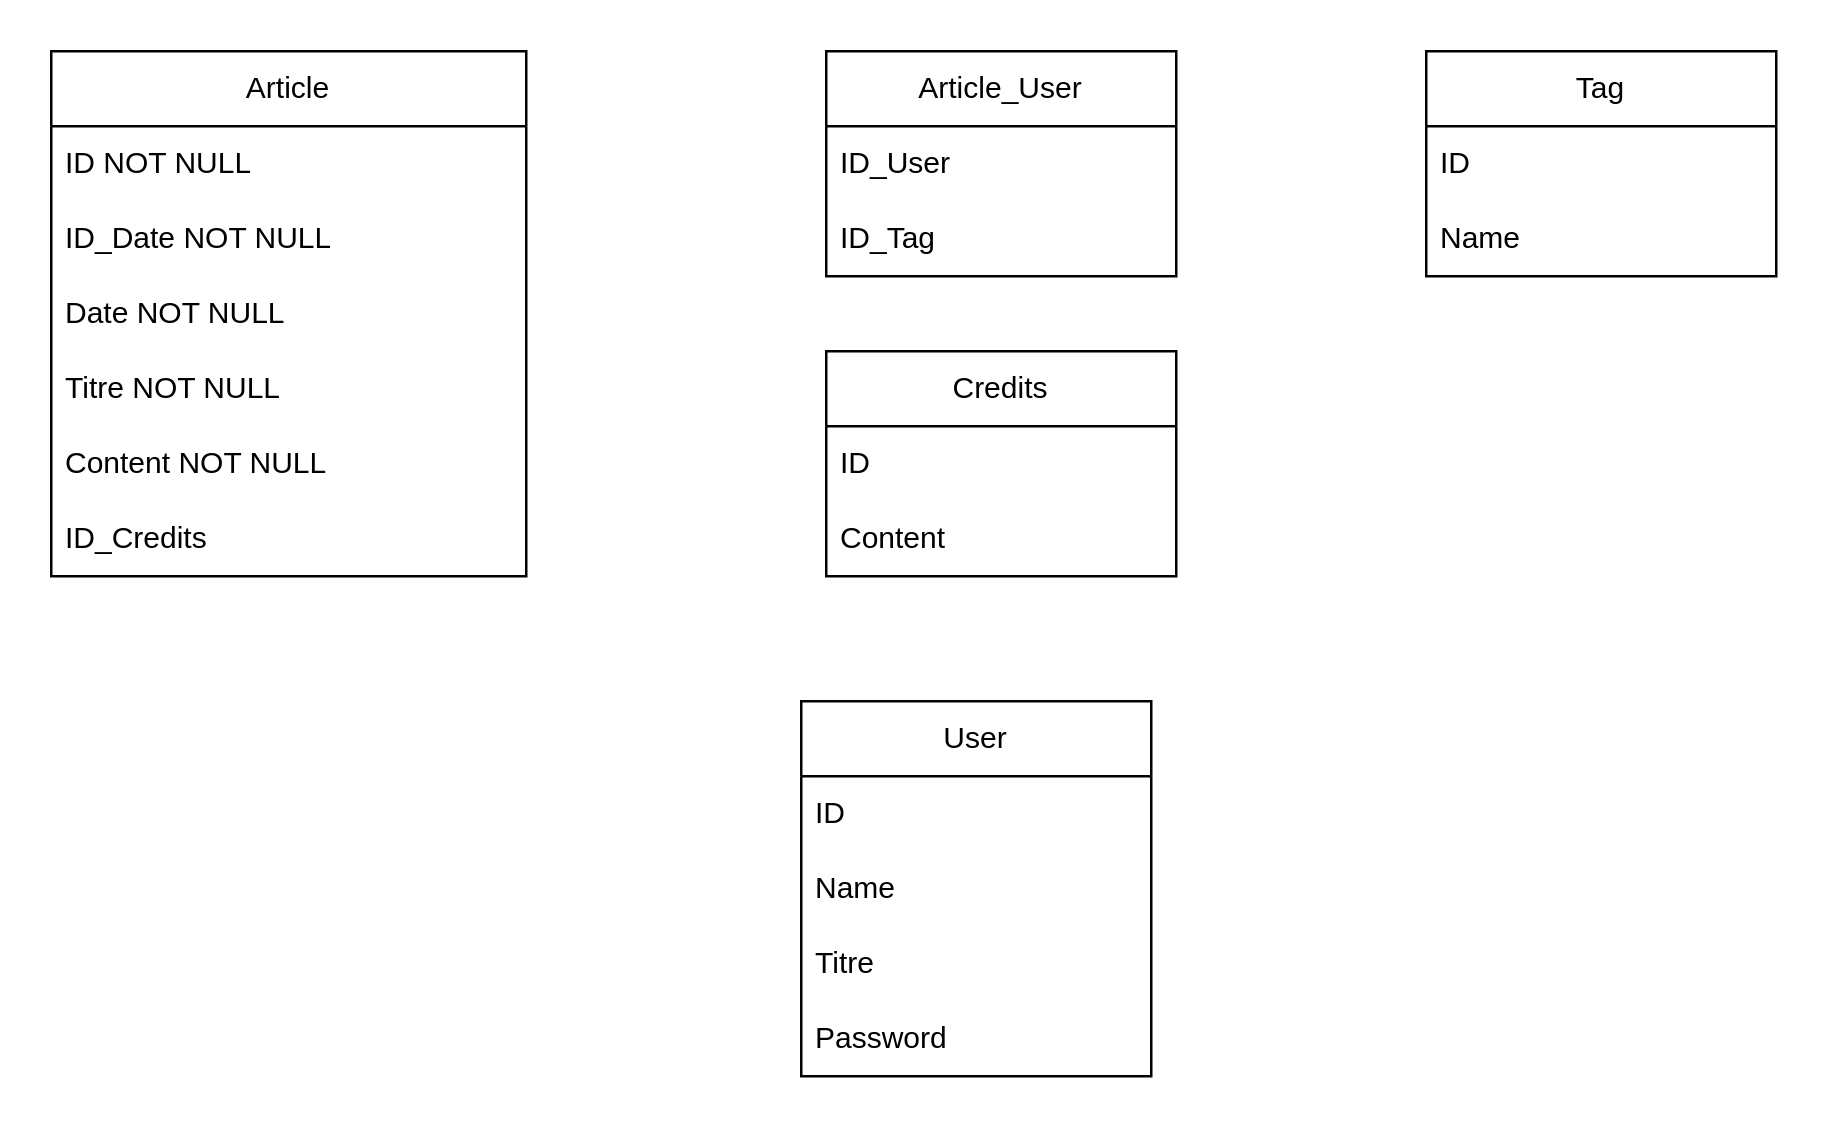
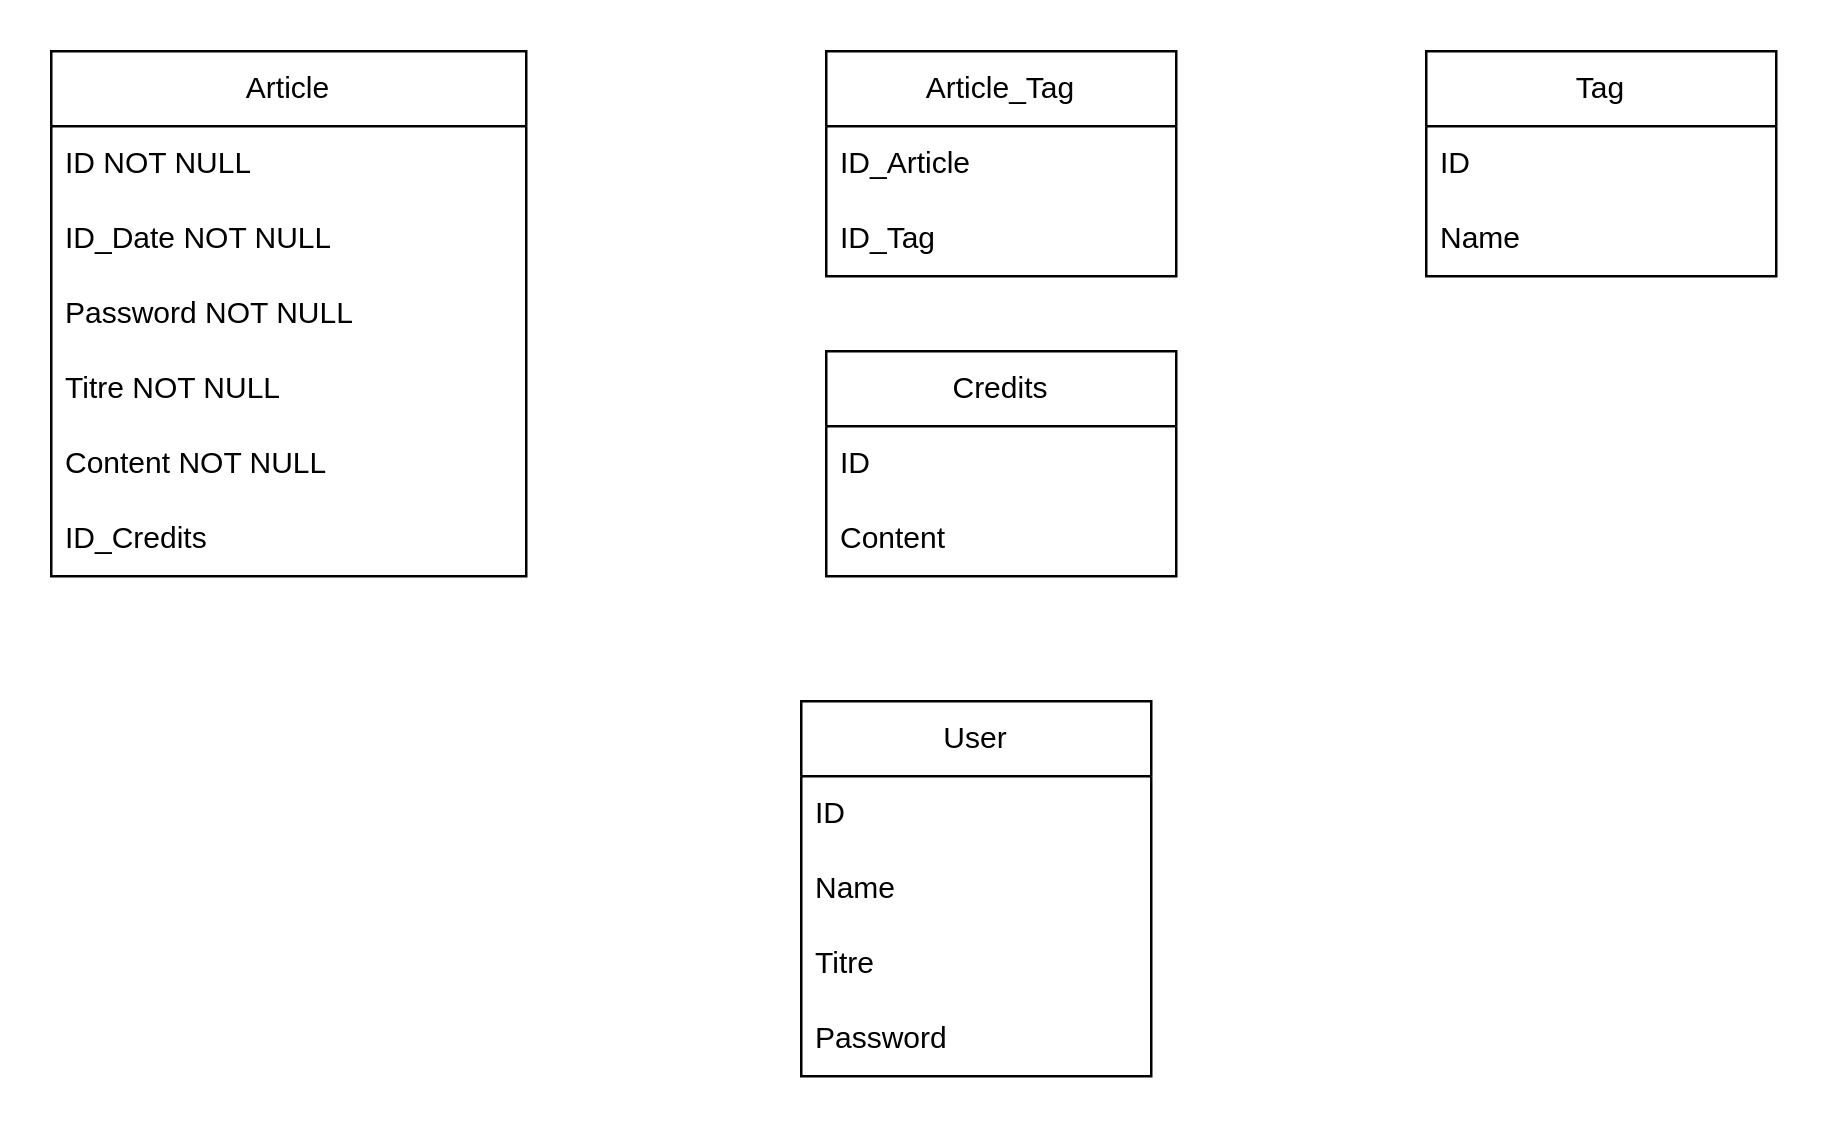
node "Article_User": label "Article_User" -> "Article_Tag"
node "ID_User": label "ID_User" -> "ID_Article"
node "Date NOT NULL": label "Date NOT NULL" -> "Password NOT NULL"
